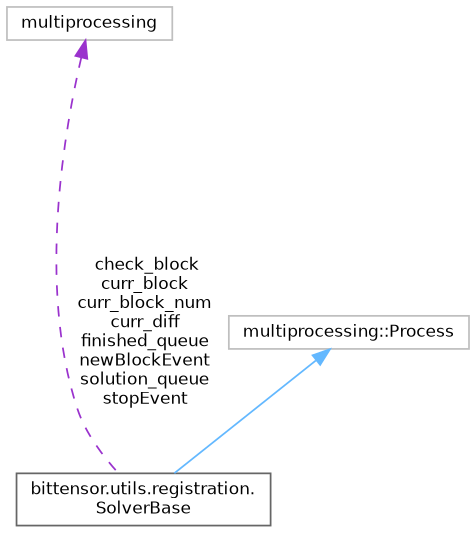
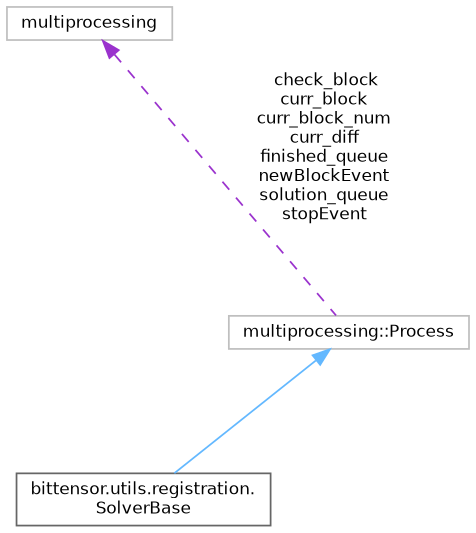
edge "bittensor.utils.registration. SolverBase" -> "multiprocessing": now "multiprocessing::Process" -> "multiprocessing"
